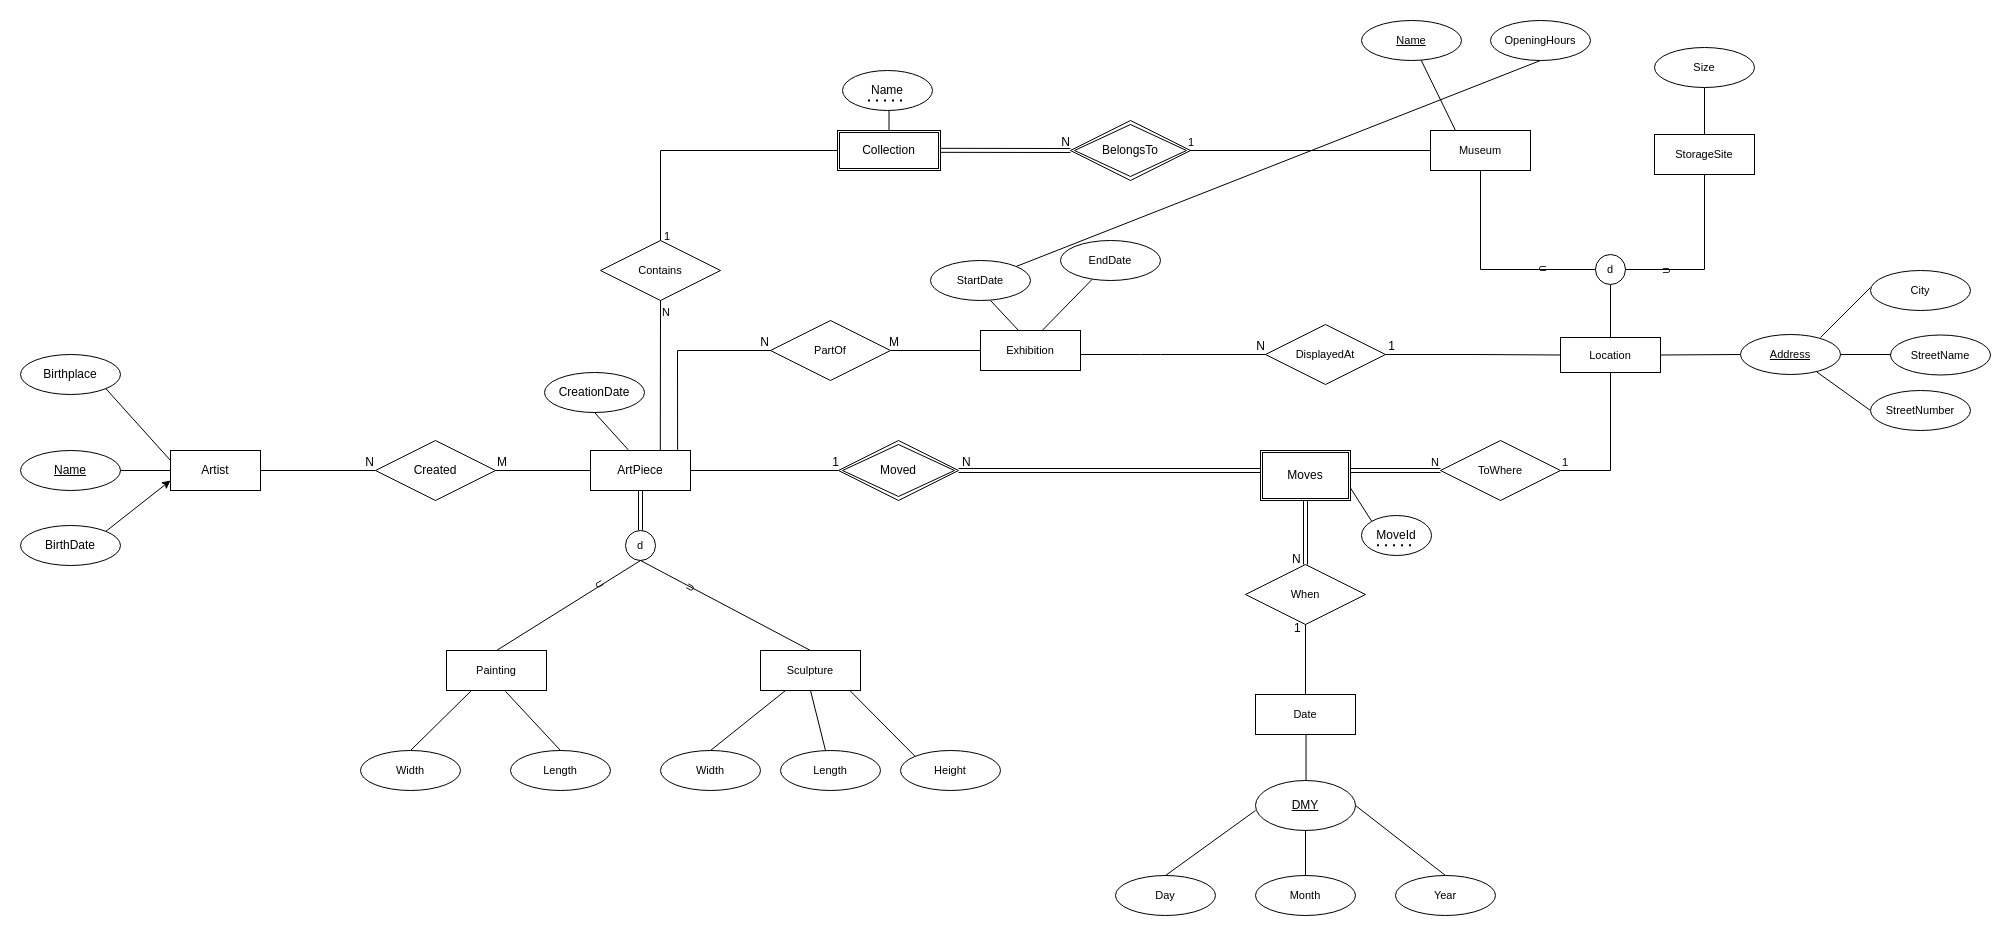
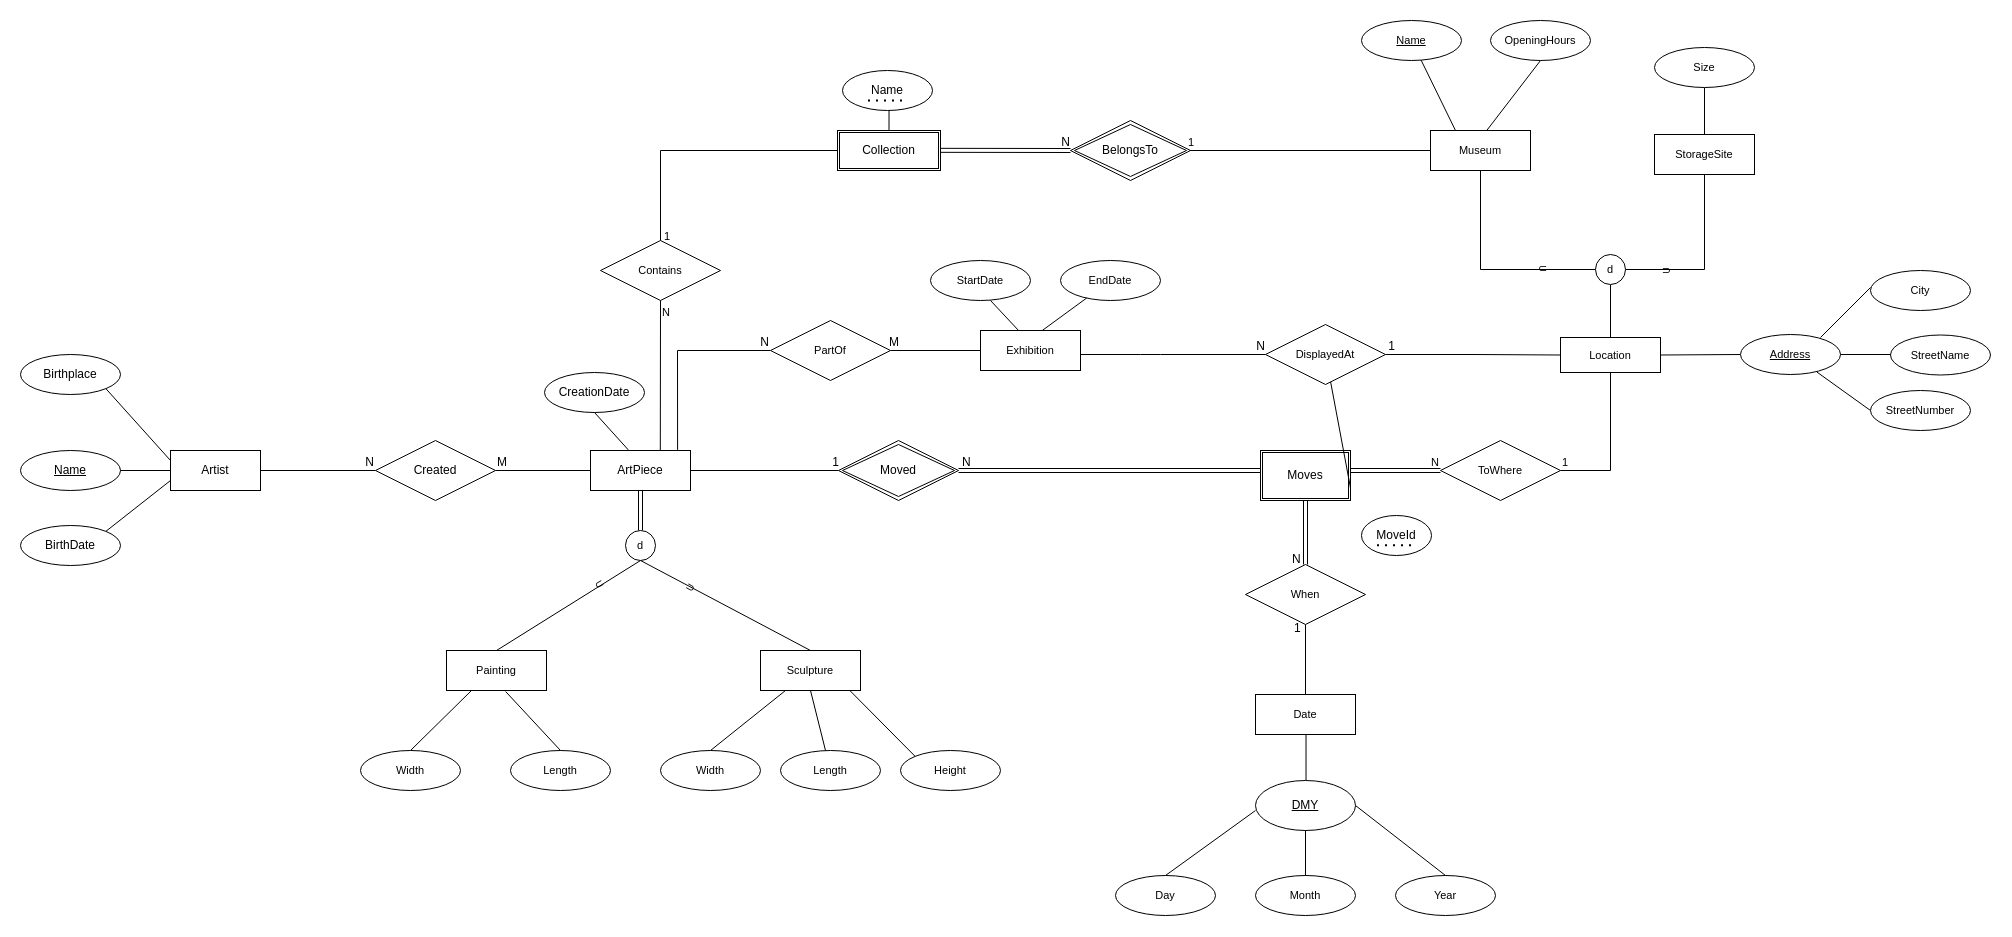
edge "OpeningHours" -- "StartDate": now "OpeningHours" -- "Museum"
node "EndDate": moved (1111, 261) -> (1111, 281)
edge "BirthDate" -> "Artist": arrowhead classic -> none
edge "Moves" -- "MoveId": now "Moves" -- "DisplayedAt"
